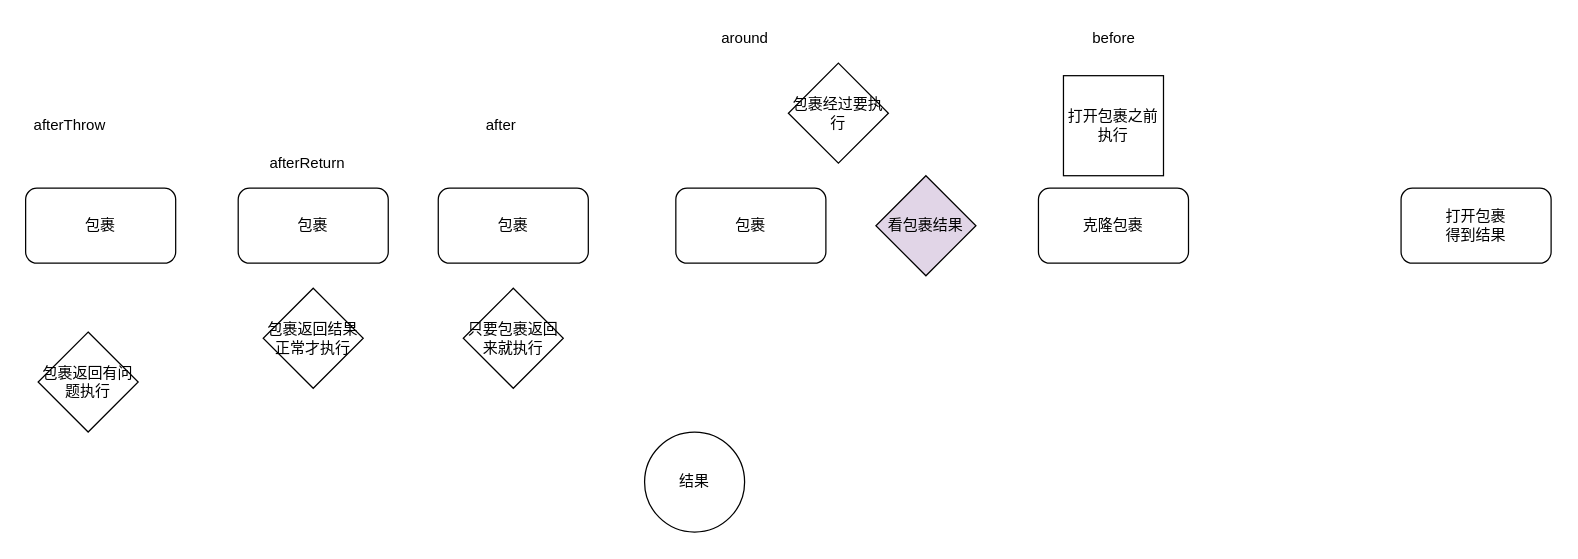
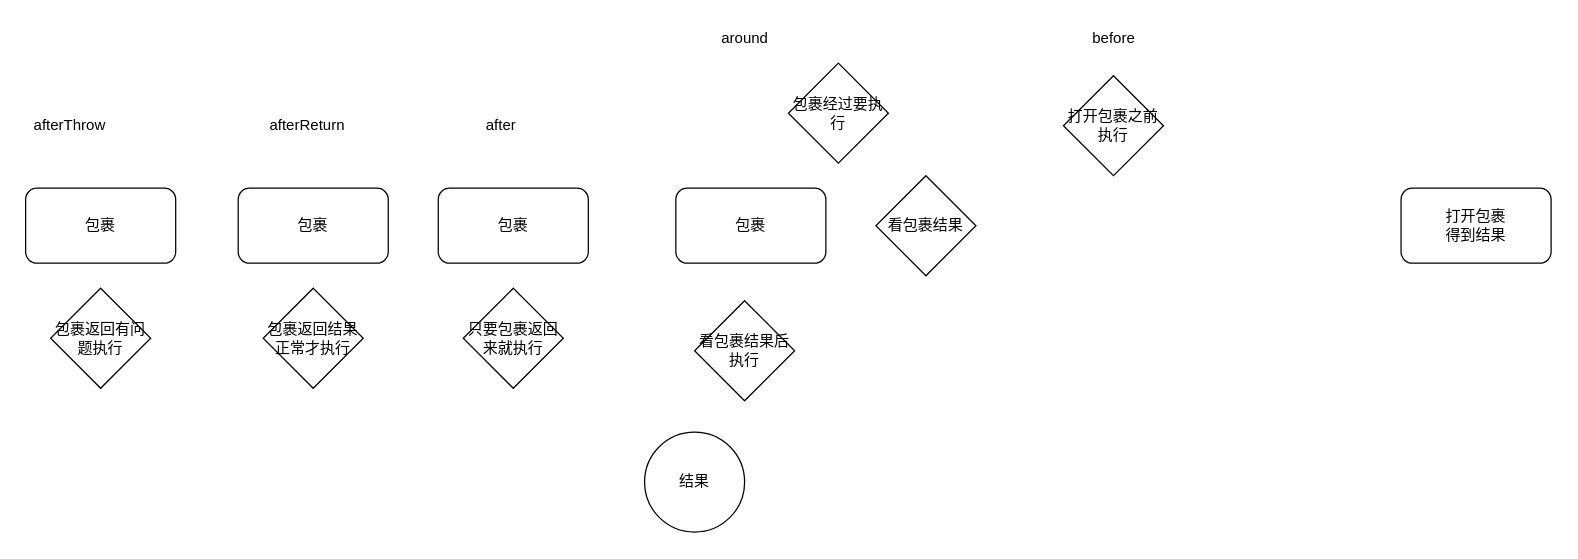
node "打开包裹之前 执行": shape rectangle -> diamond
node "afterReturn": moved (307, 163) -> (307, 126)
node "看包裹结果": fillcolor #e1d5e7 -> #ffffff
node "克隆包裹": removed
node "看包裹结果后执行": added
node "包裹返回有问题执行": moved (88, 382) -> (101, 338)
